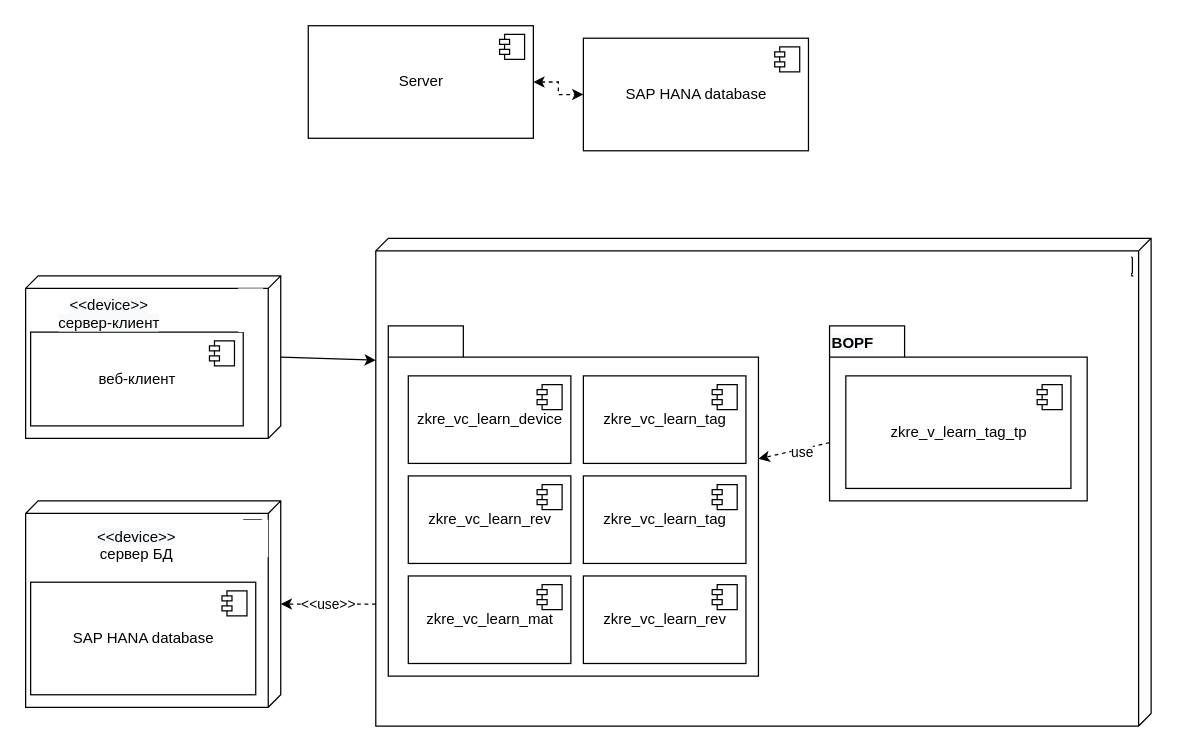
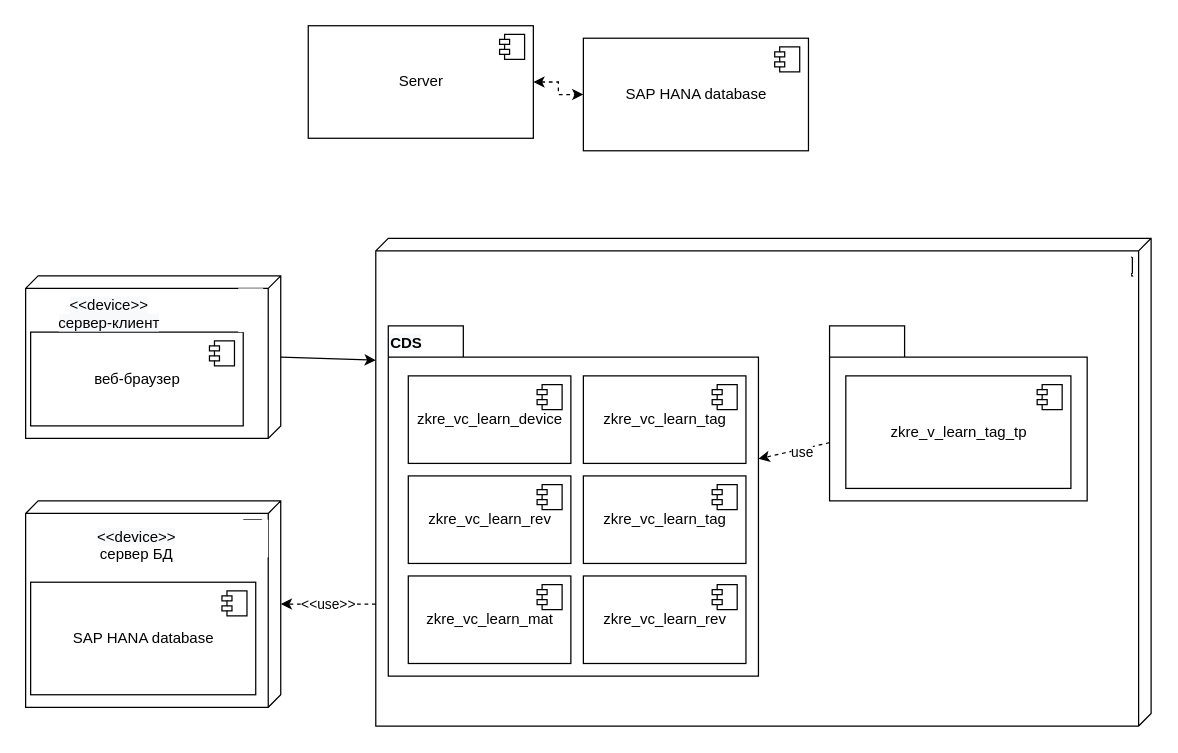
node "CDS": added
node "BOPF": removed
node "веб-клиент": label "веб-клиент" -> "веб-браузер"
